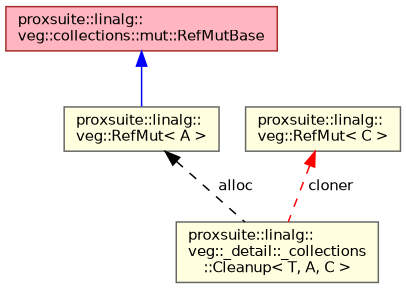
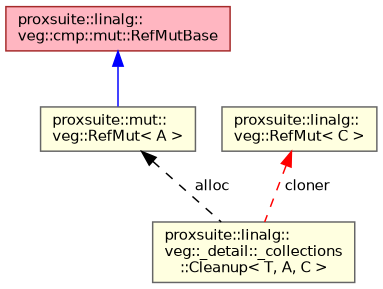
node "proxsuite::linalg:: veg::collections::mut::RefMutBase": label "proxsuite::linalg:: veg::collections::mut::RefMutBase" -> "proxsuite::linalg:: veg::cmp::mut::RefMutBase"
node "proxsuite::linalg:: veg::RefMut< A >": label "proxsuite::linalg:: veg::RefMut< A >" -> "proxsuite::mut:: veg::RefMut< A >"
